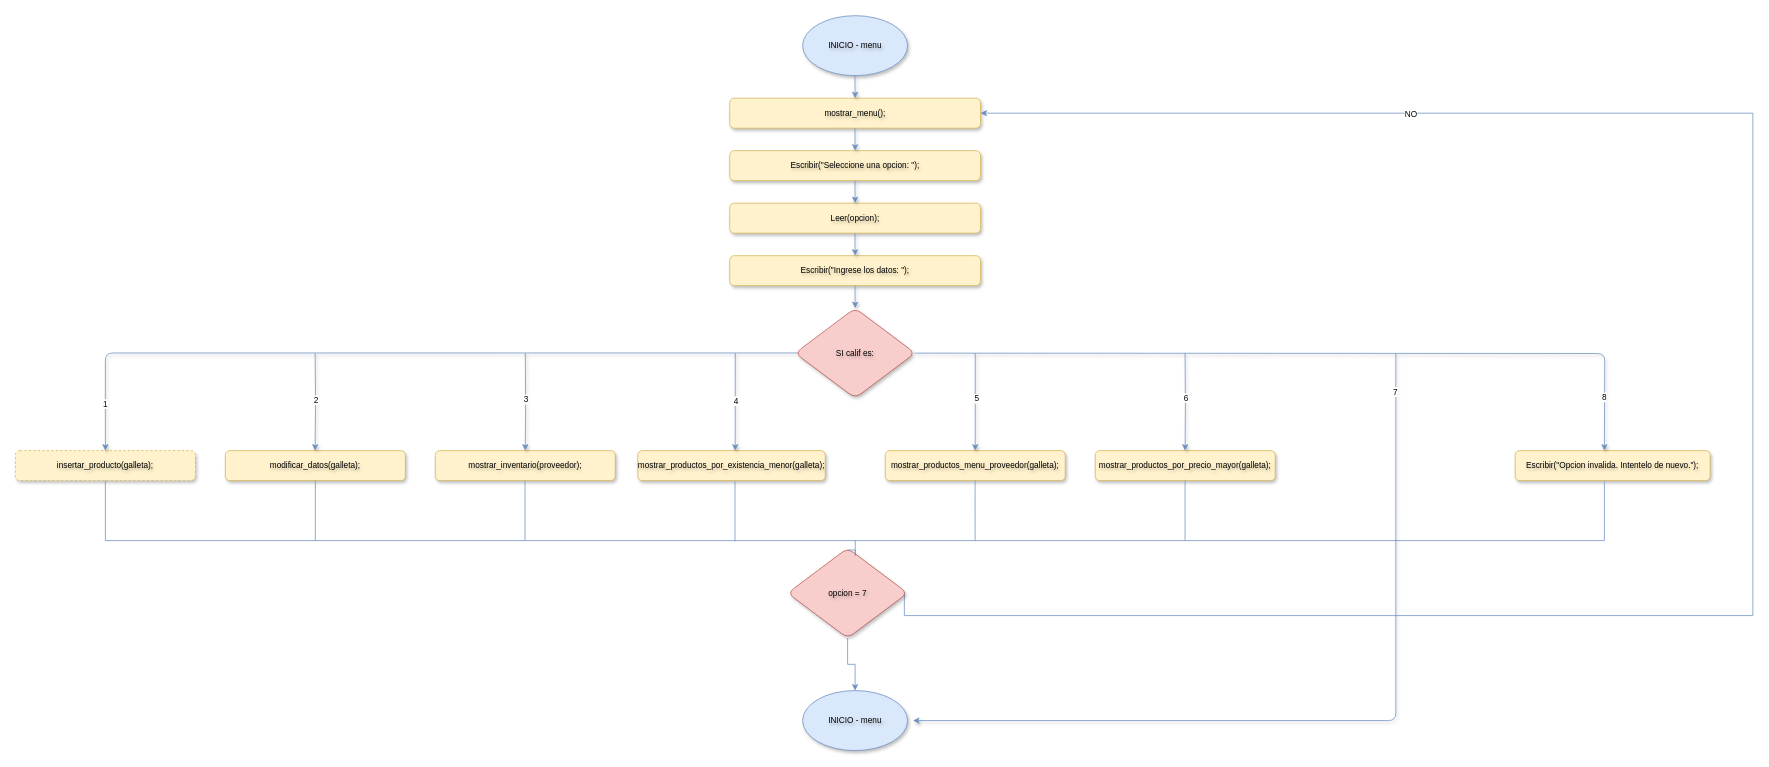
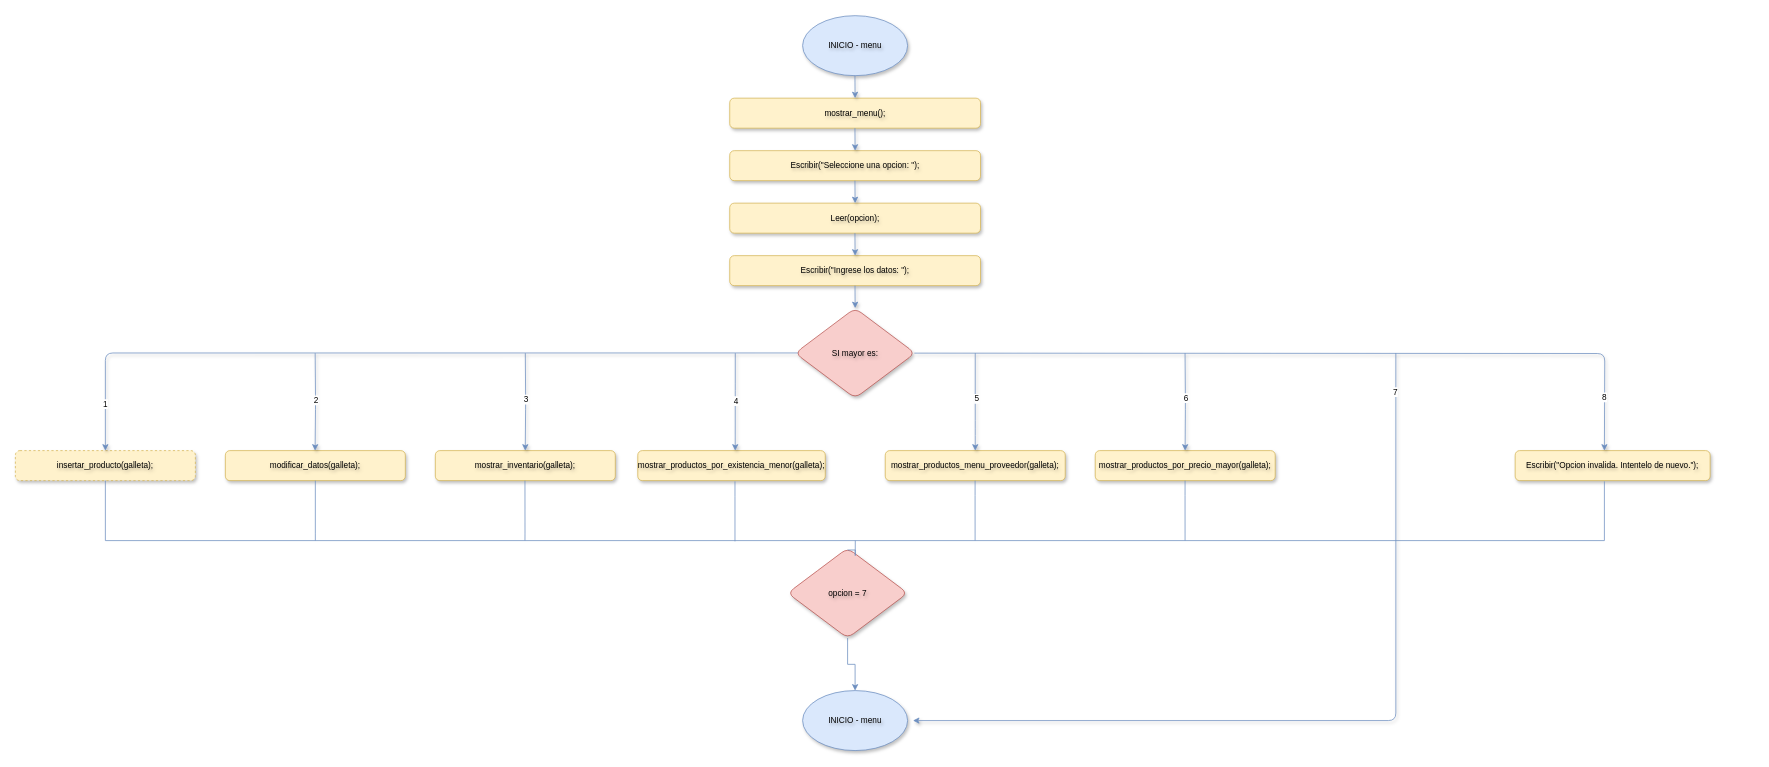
node "SI calif es:": label "SI calif es:" -> "SI mayor es:"
node "mostrar_inventario(proveedor);": label "mostrar_inventario(proveedor);" -> "mostrar_inventario(galleta);"
edge "opcion = 7" -> "mostrar_menu();": removed, label "NO"
